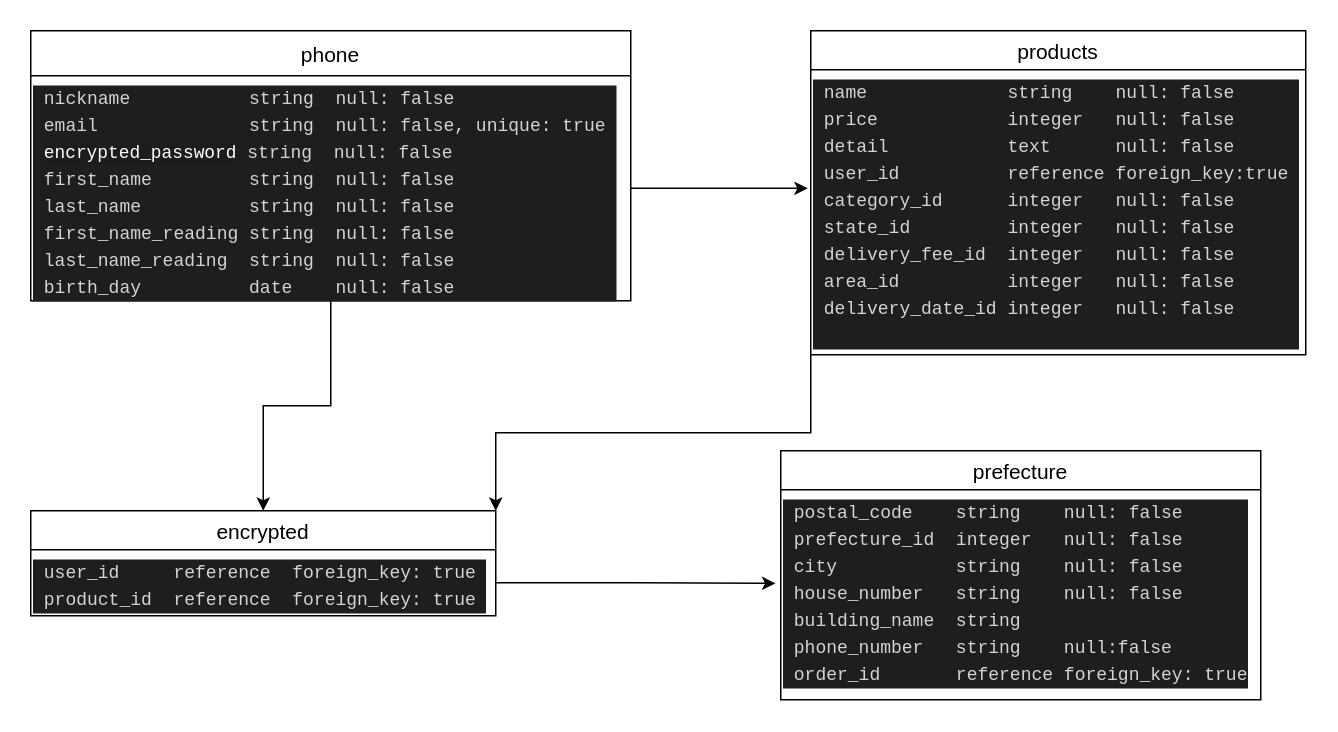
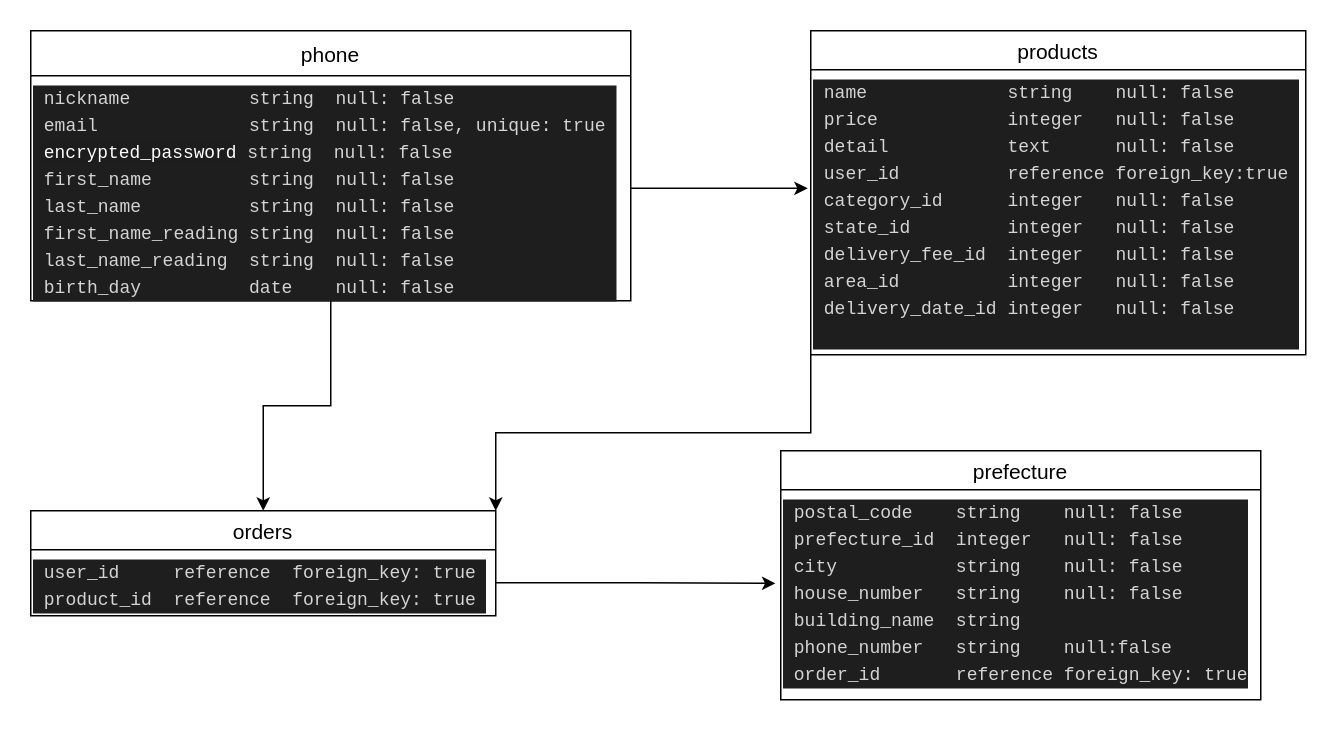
node "encrypted": label "encrypted" -> "orders"
